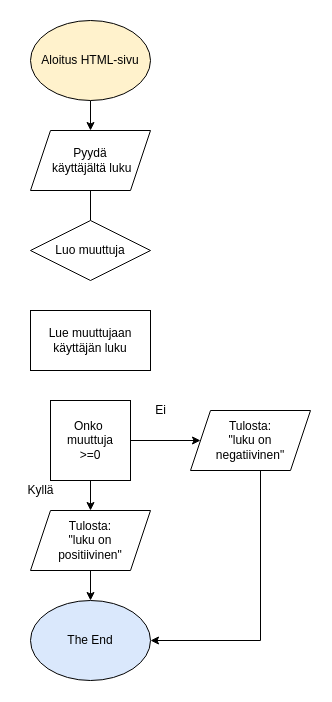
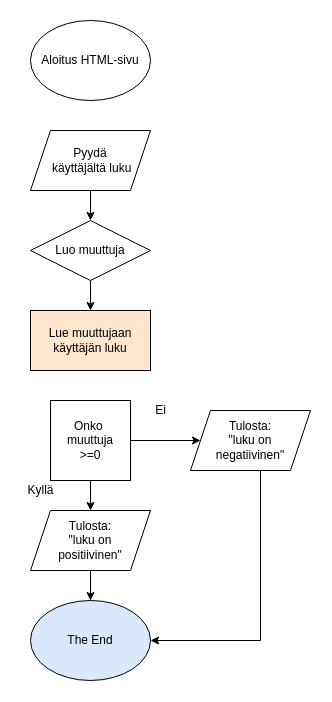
node "Aloitus HTML-sivu": fillcolor #fff2cc -> #ffffff
edge "Aloitus HTML-sivu" -> "Pyydä käyttäjältä luku": removed
edge "Pyydä käyttäjältä luku" -- "Luo muuttuja": arrowhead none -> classic
edge "Luo muuttuja" -> "Lue muuttujaan käyttäjän luku": added
node "Lue muuttujaan käyttäjän luku": fillcolor #ffffff -> #ffe6cc
